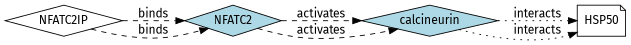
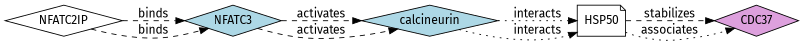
node "NFATC2": label "NFATC2" -> "NFATC3"
node "CDC37": added
